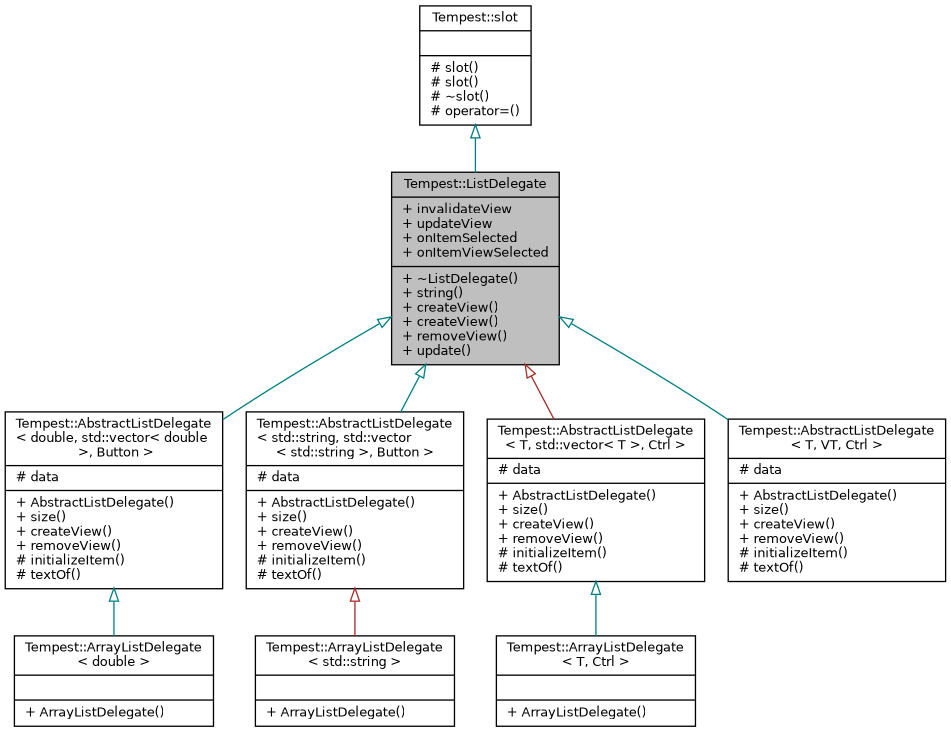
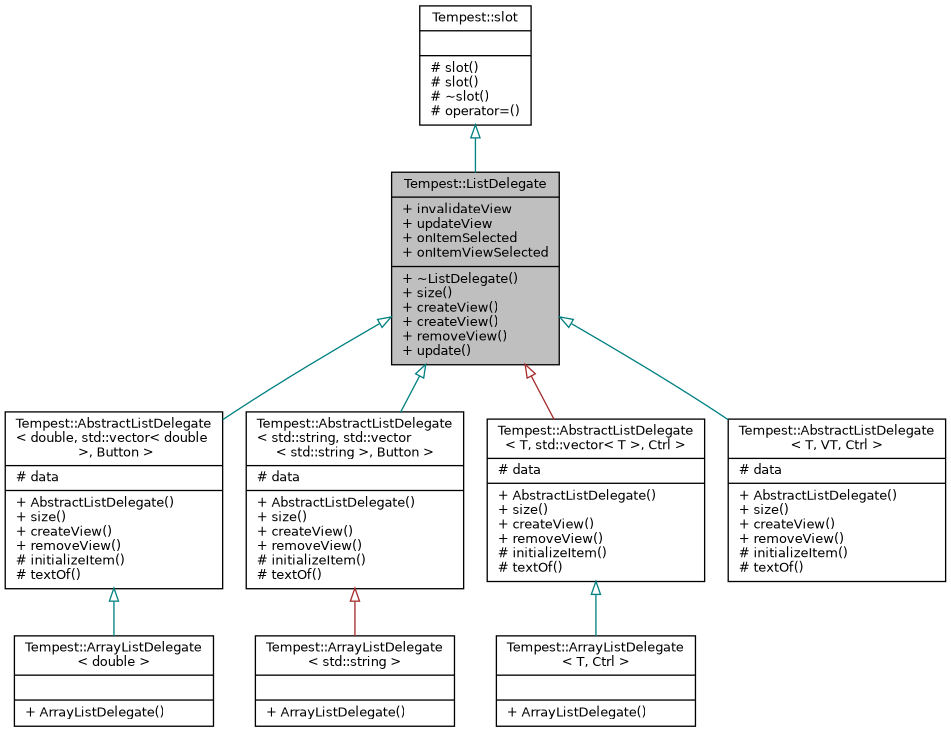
node "Tempest::ListDelegate": text "+ string()" -> "+ size()"
